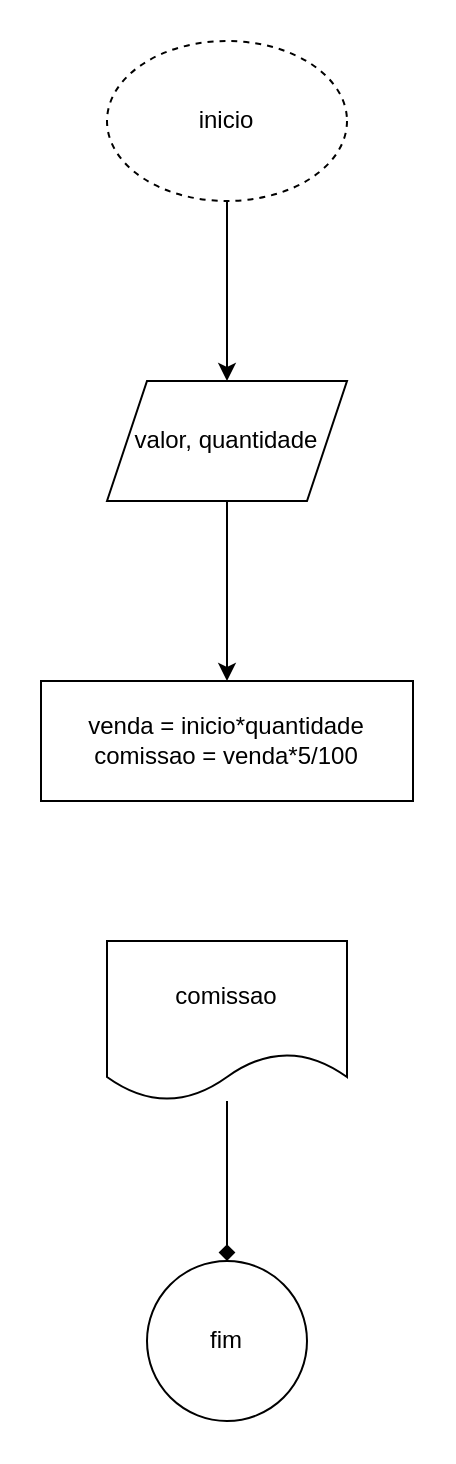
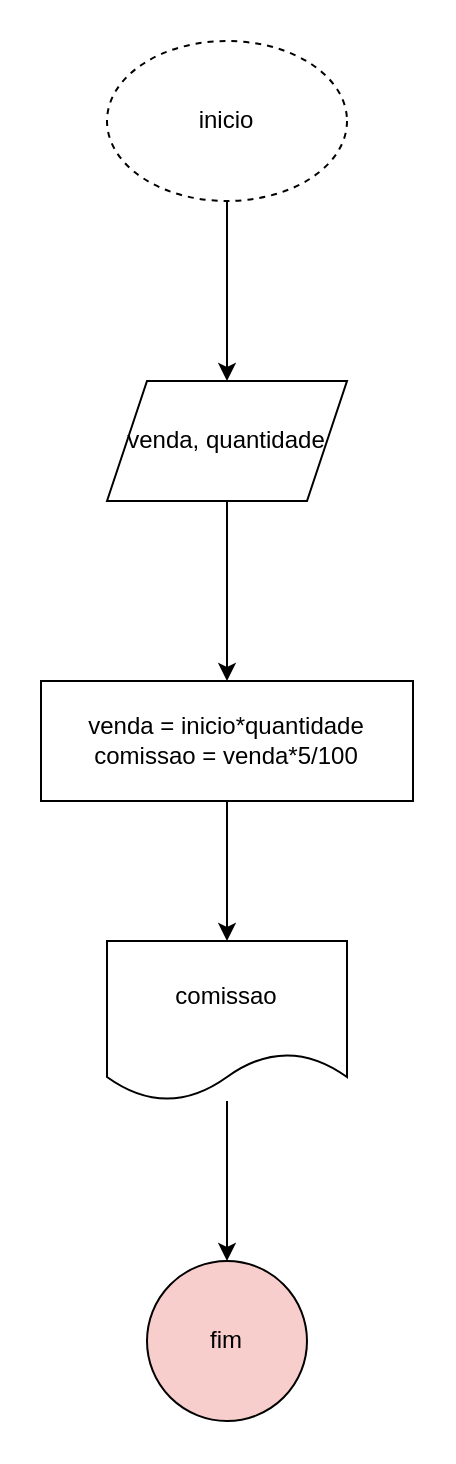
node "valor, quantidade": label "valor, quantidade" -> "venda, quantidade"
edge "venda = inicio*quantidade comissao = venda*5/100" -> "comissao": added
edge "comissao" -> "fim": arrowhead diamond -> classic
node "fim": fillcolor #ffffff -> #f8cecc
